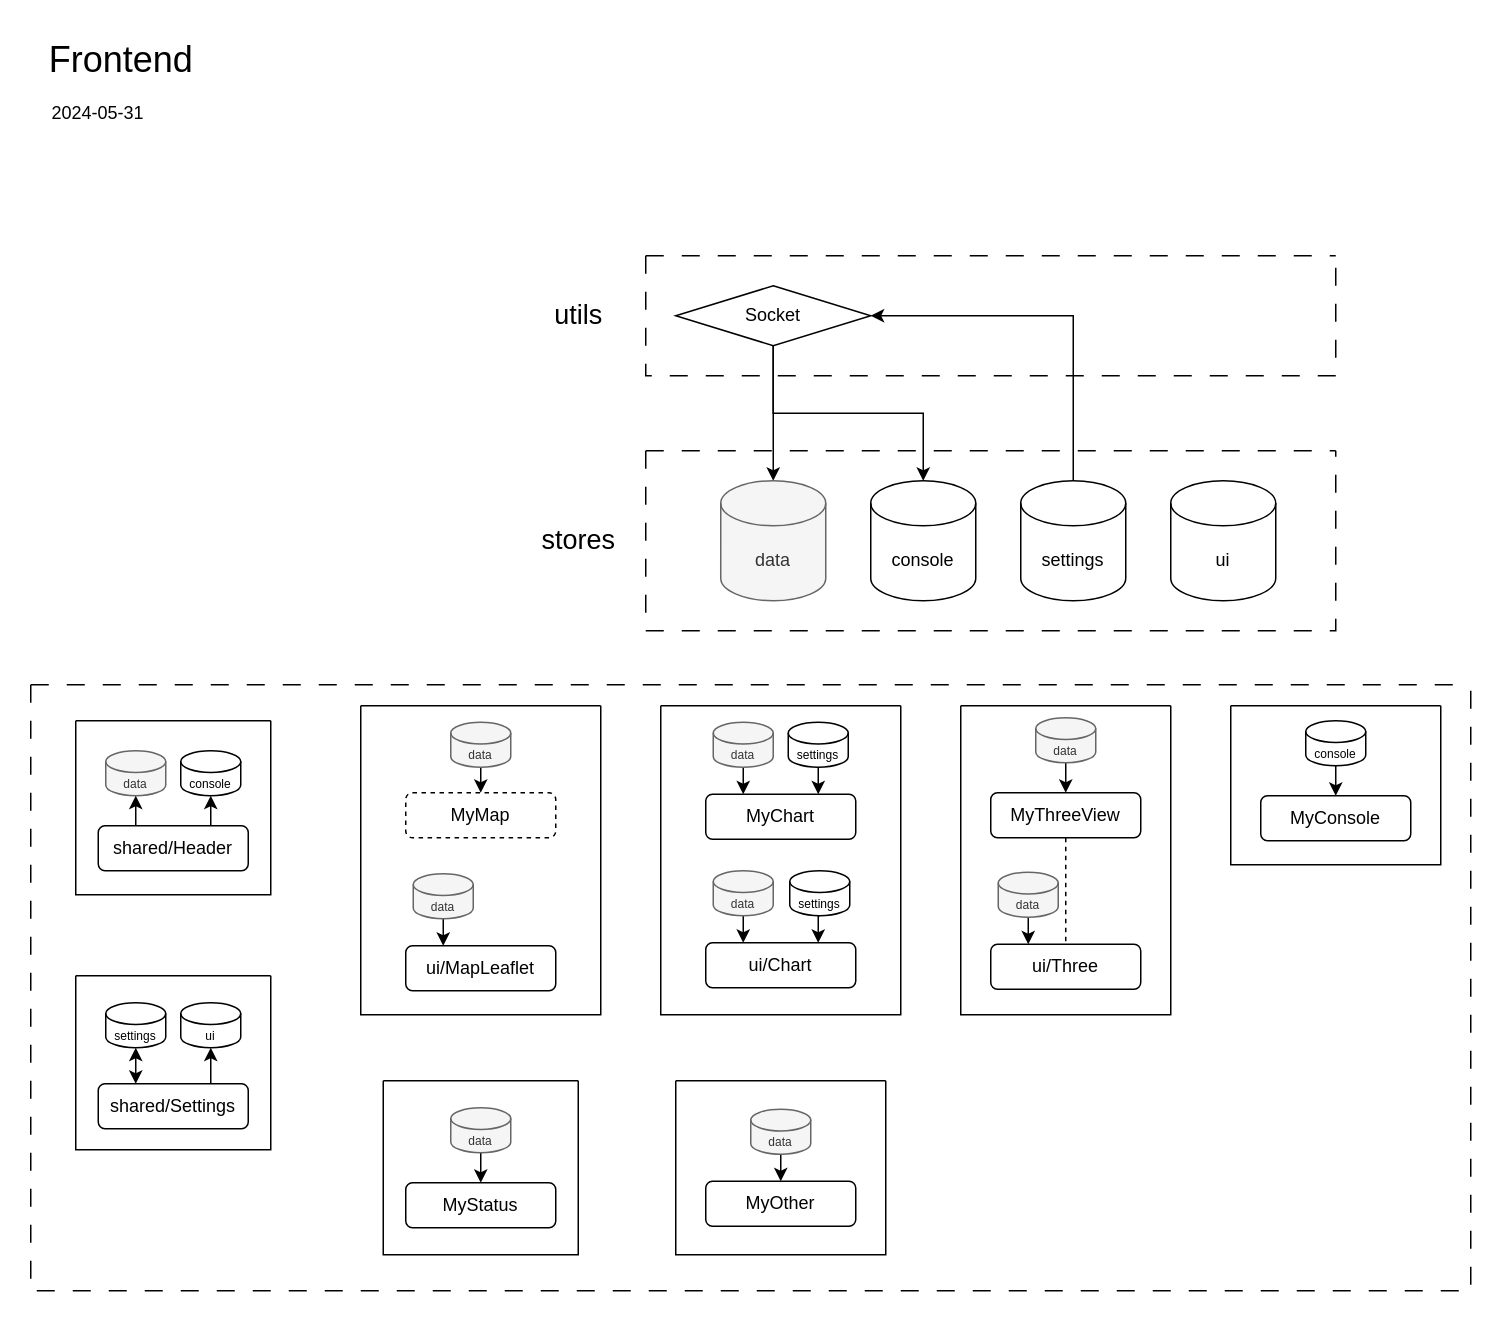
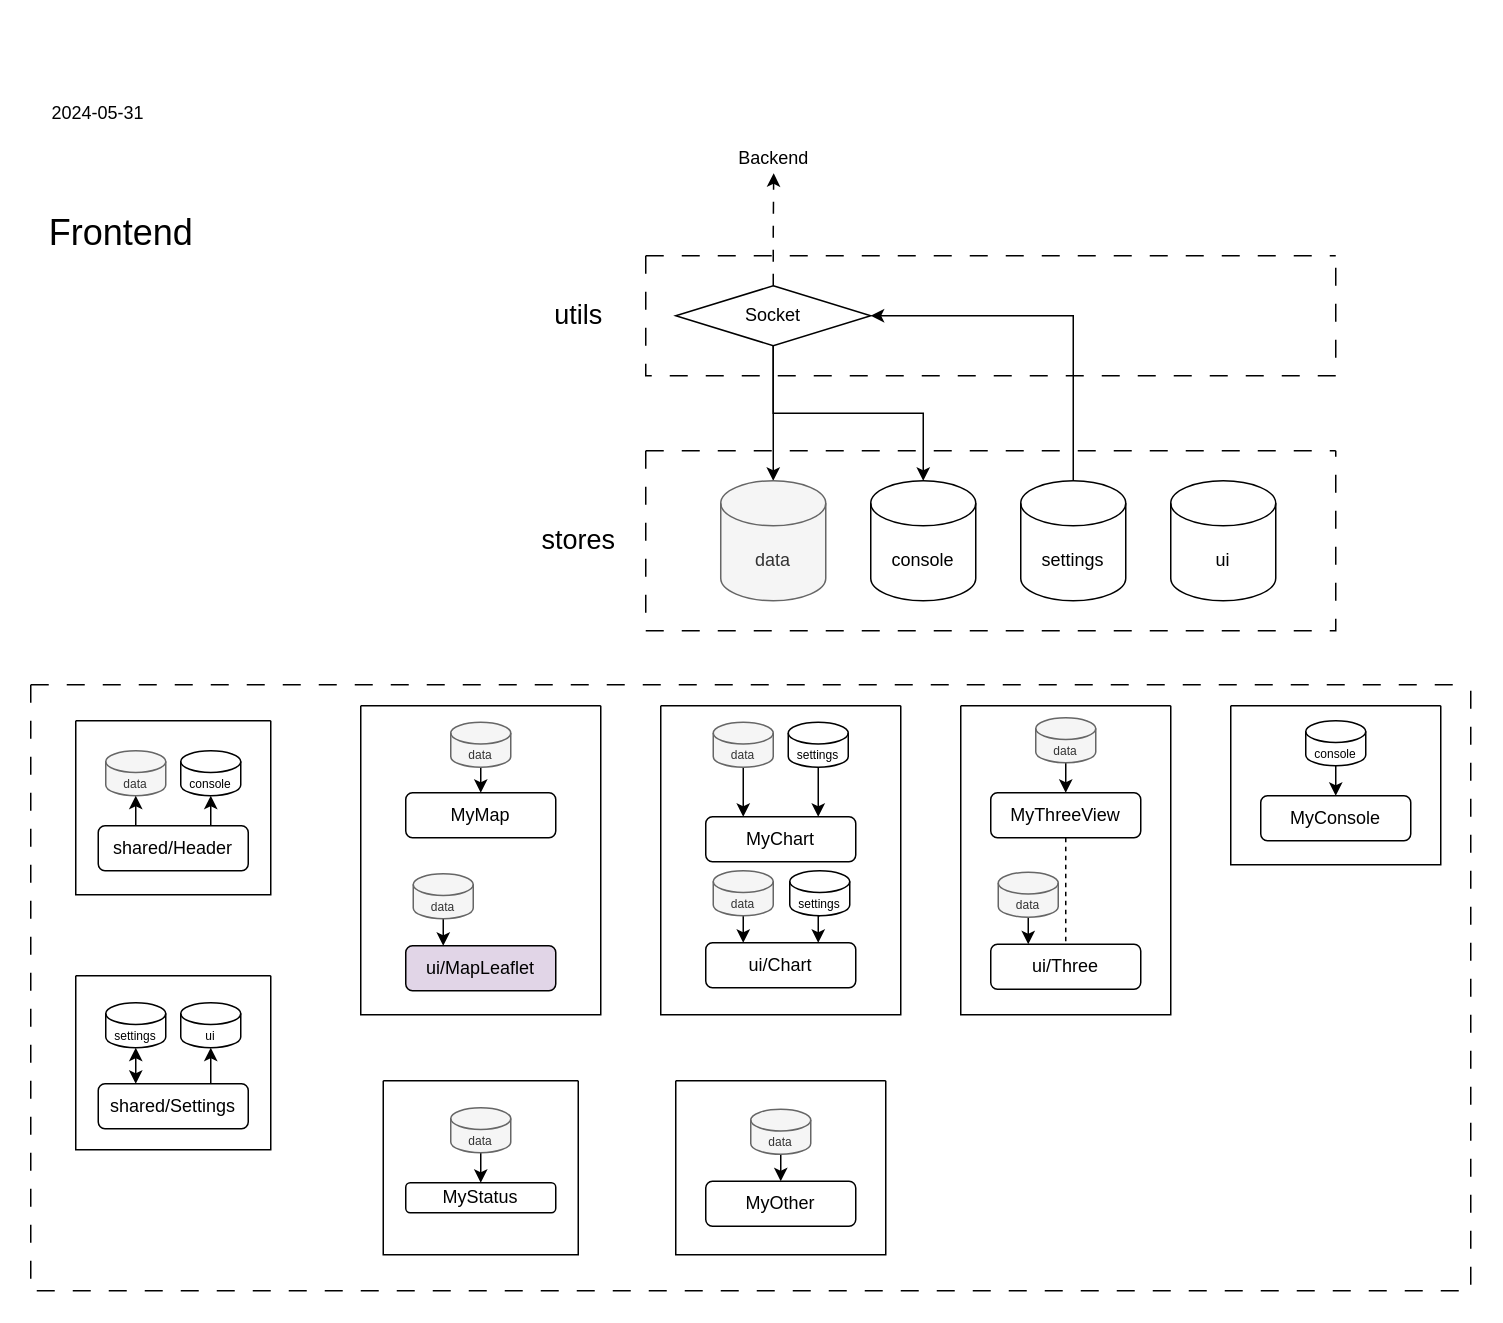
node "Frontend": moved (121, 61) -> (121, 233)
node "Backend": added
edge "Socket" -> "Backend": added
node "MyMap": style dashed -> solid
node "MyChart": moved (781, 817) -> (781, 839)
node "ui/MapLeaflet": fillcolor #ffffff -> #e1d5e7
node "MyStatus": size 150x45 -> 150x30
